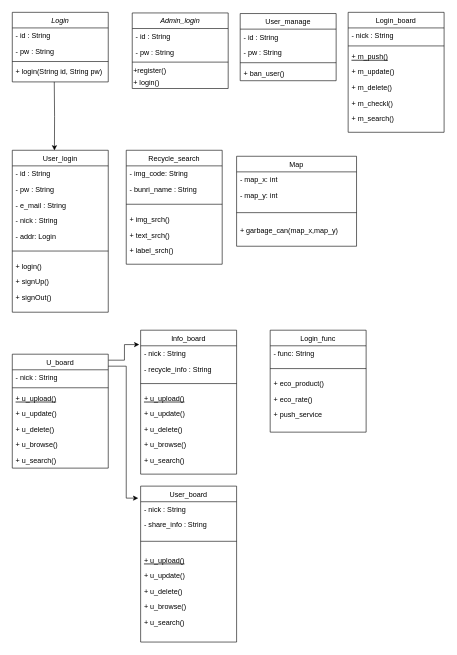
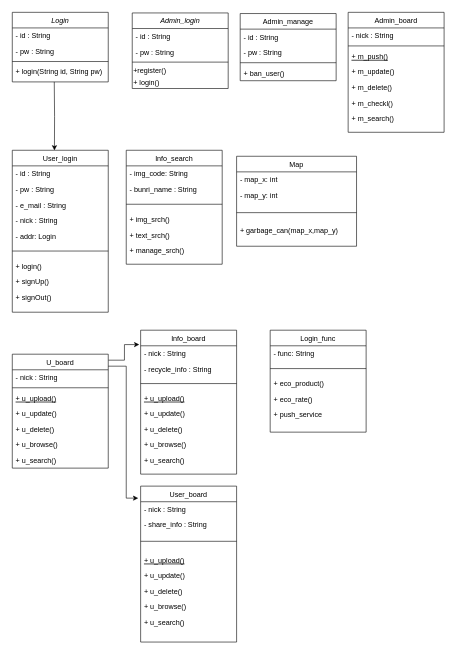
node "Login_board": label "Login_board" -> "Admin_board"
node "User_manage": label "User_manage" -> "Admin_manage"
node "Recycle_search": label "Recycle_search" -> "Info_search"
node "+ label_srch()": label "+ label_srch()" -> "+ manage_srch()"
